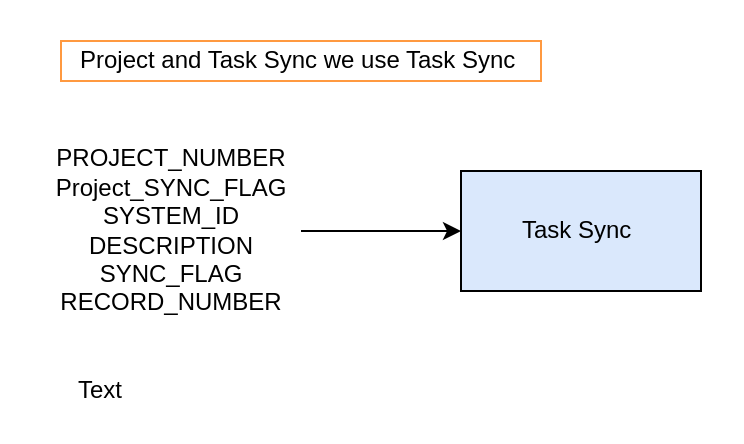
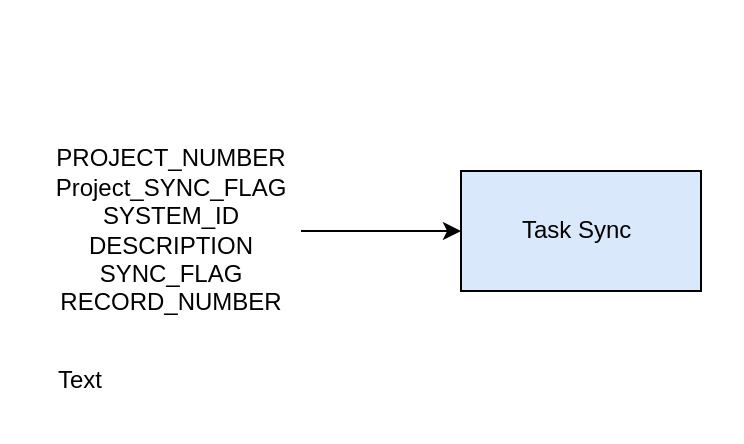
node "Project and Task Sync we use Task Sync": removed
node "Text": moved (101, 391) -> (81, 381)
